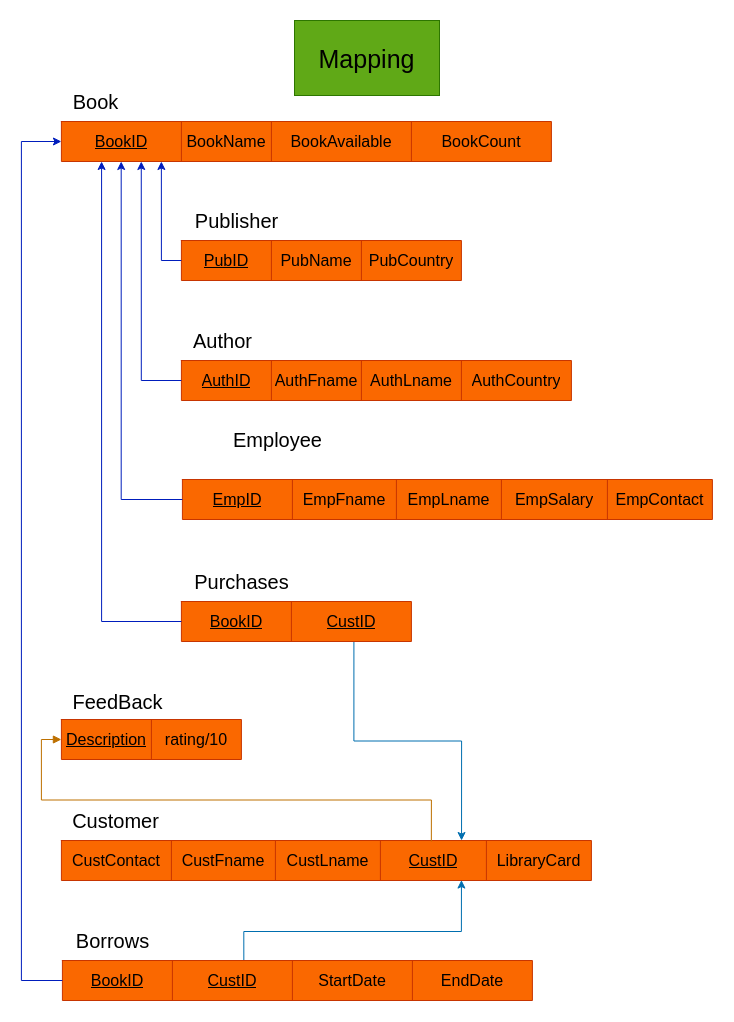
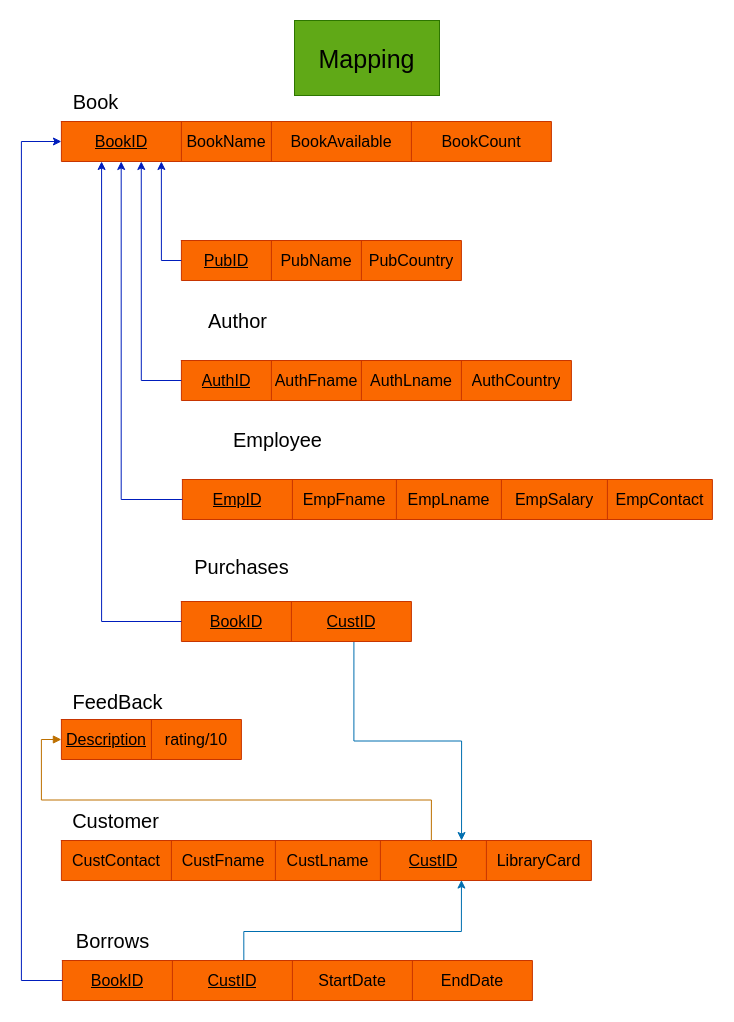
node "Publisher": removed
node "Author": moved (222, 341) -> (237, 321)
node "Purchases": moved (241, 582) -> (241, 567)
